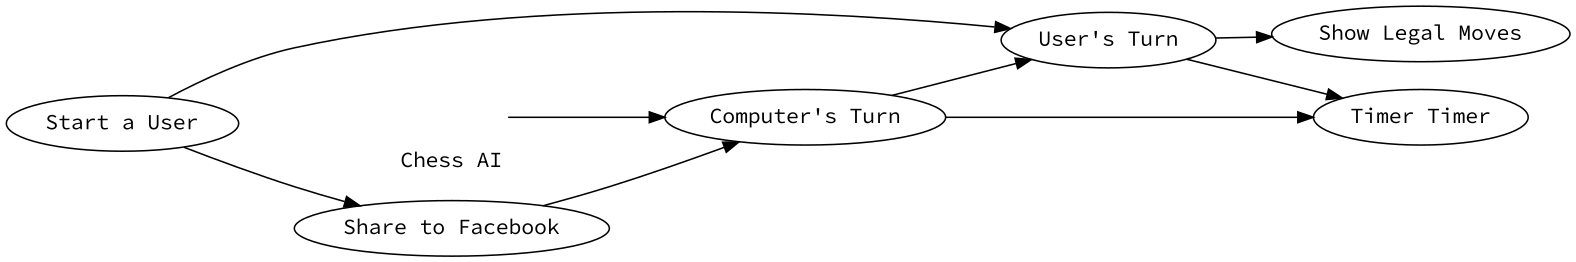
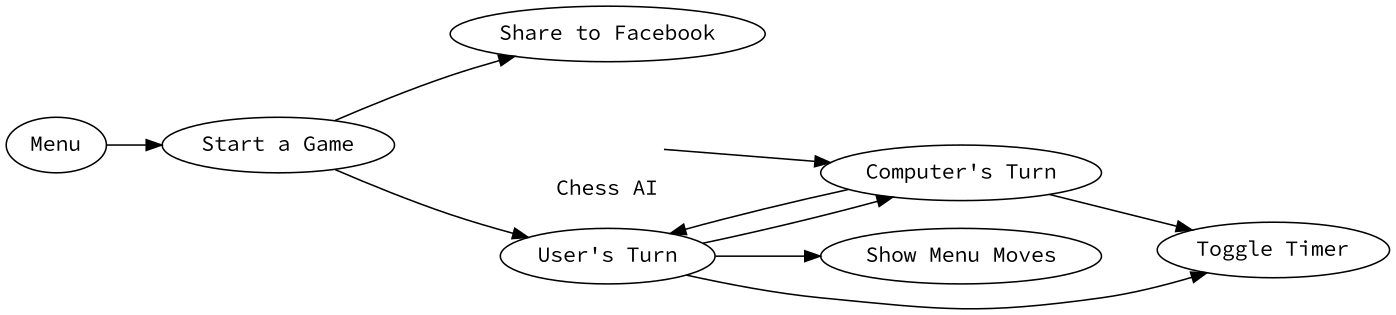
node "Show Legal Moves": label "Show Legal Moves" -> "Show Menu Moves"
node "Timer Timer": label "Timer Timer" -> "Toggle Timer"
node "Start a User": label "Start a User" -> "Start a Game"
node "Menu": added
edge "Share to Facebook" -> "Computer's Turn": now "User's Turn" -> "Computer's Turn"
